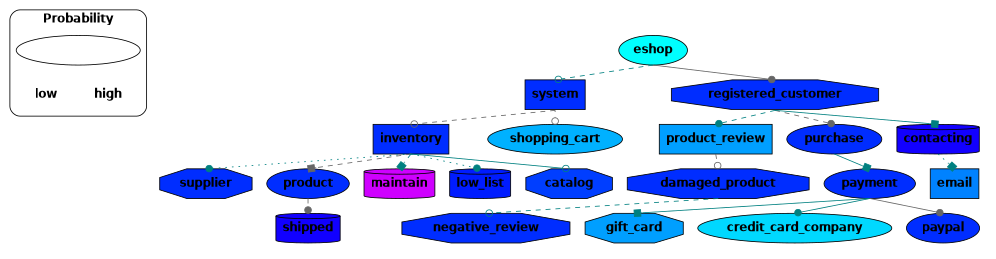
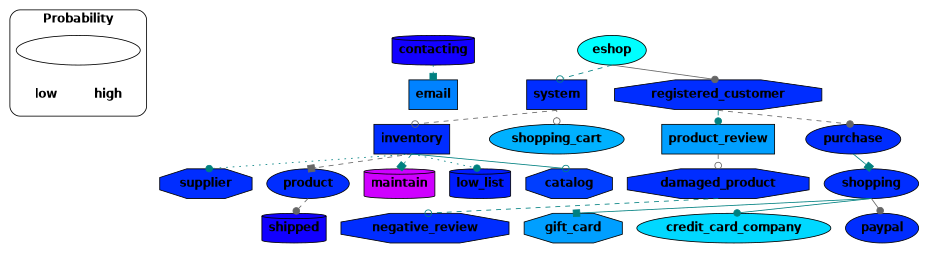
edge "registered_customer" -> "contacting": removed
node "payment": label "payment" -> "shopping"
